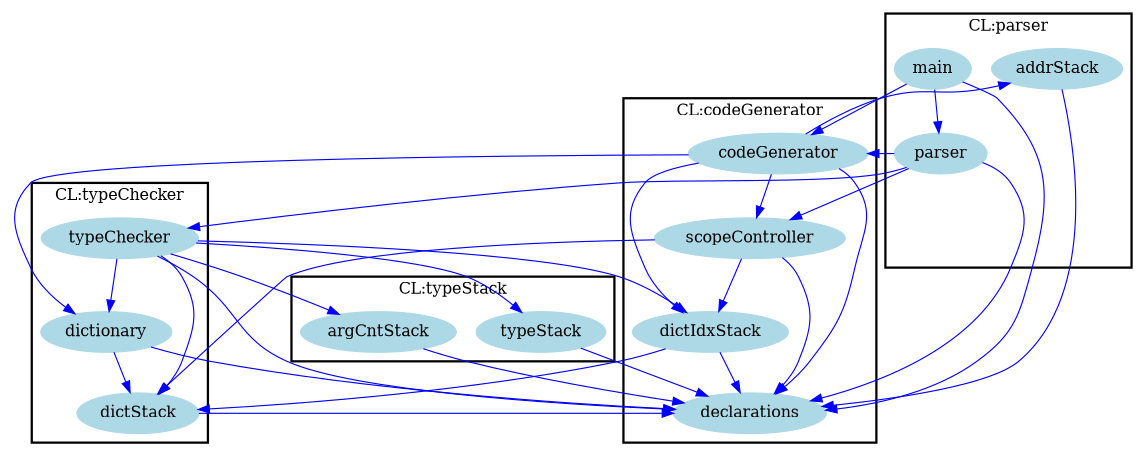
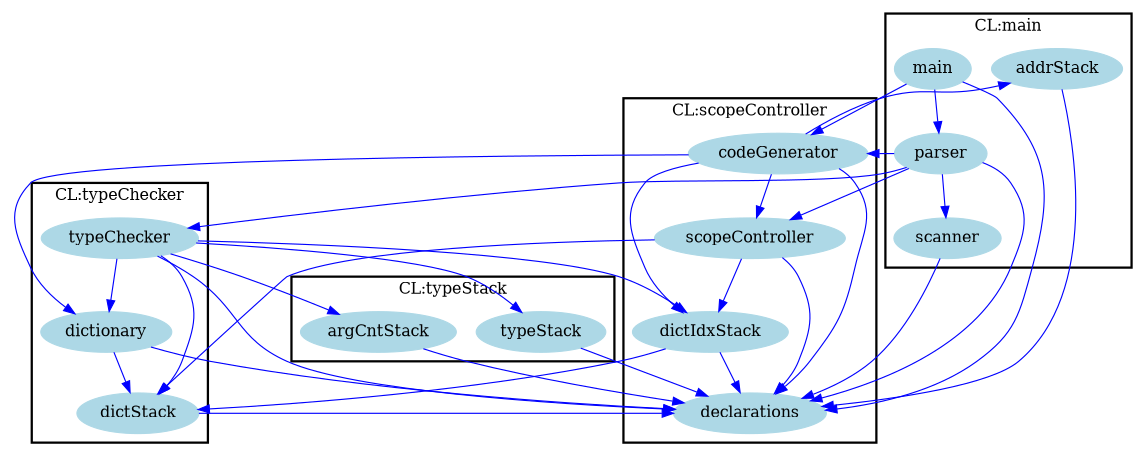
cluster "CL:parser": label "CL:parser" -> "CL:main"
cluster "CL:codeGenerator": label "CL:codeGenerator" -> "CL:scopeController"
node "scanner": added
